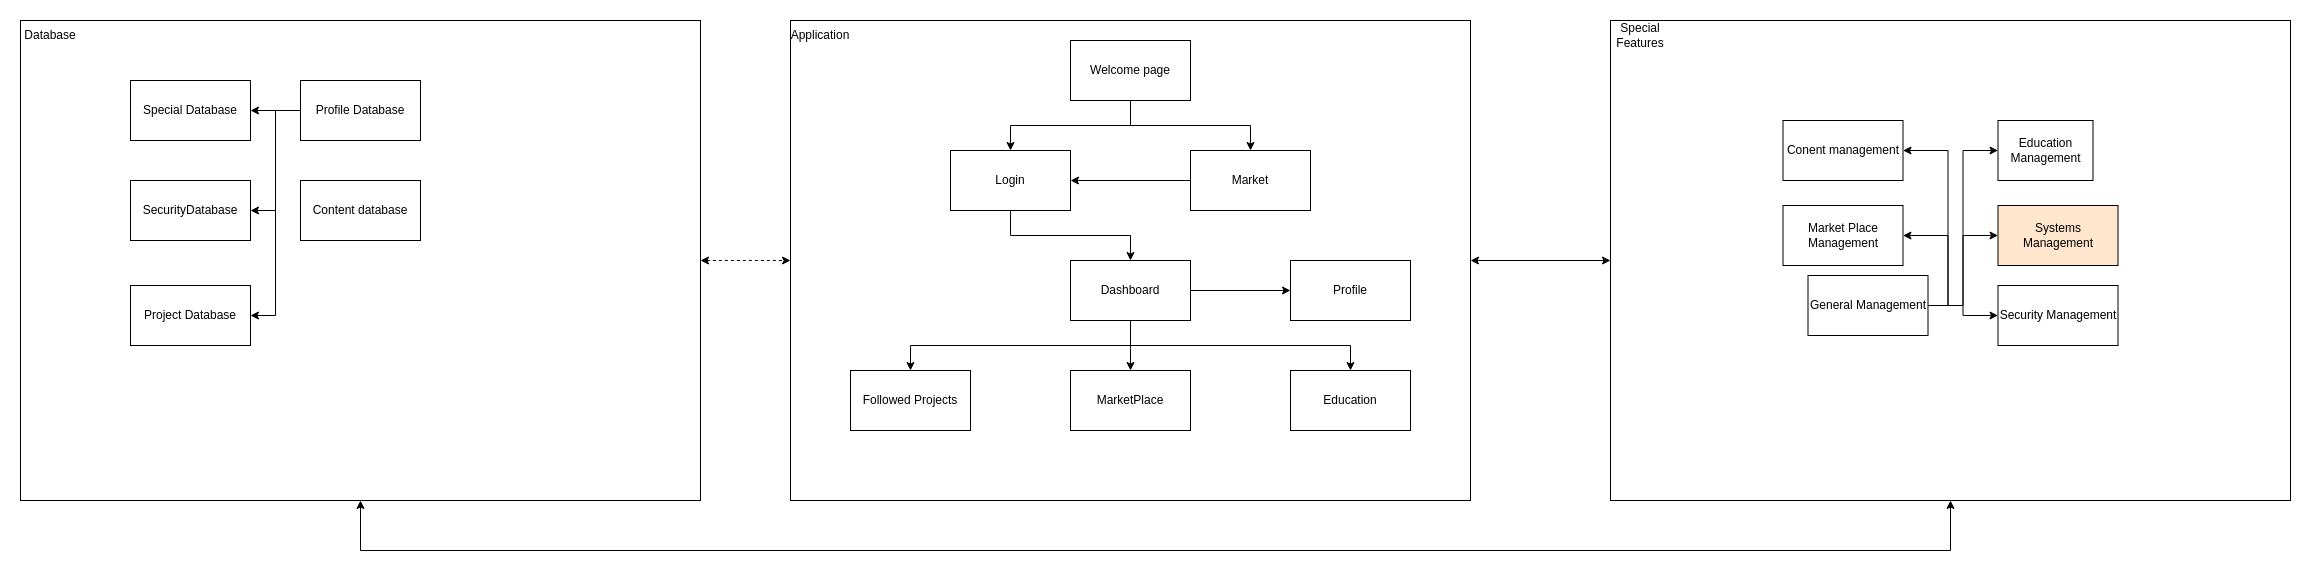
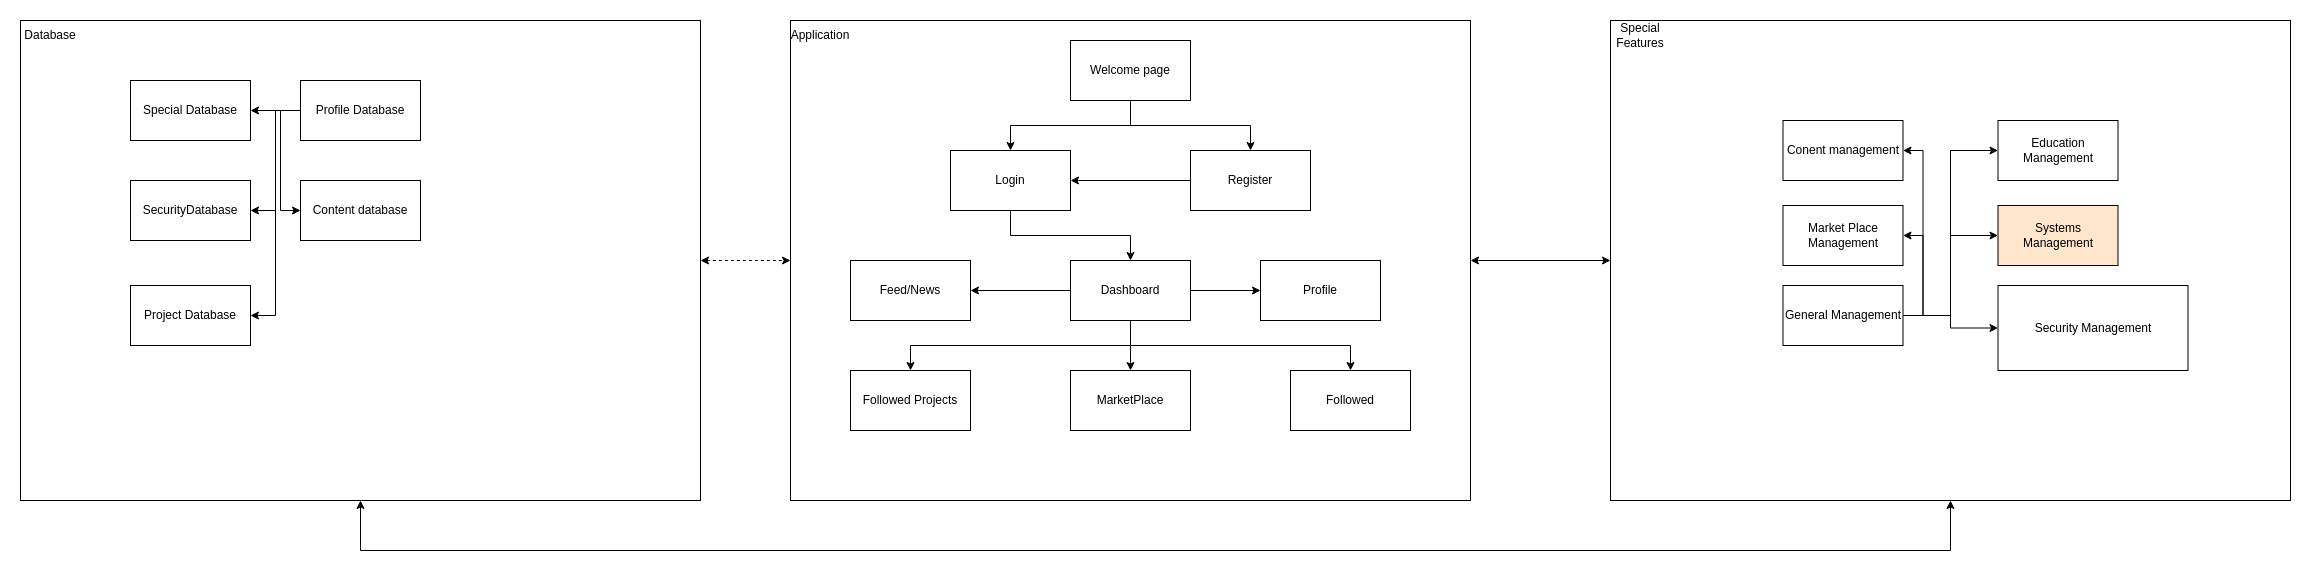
node "Education Management": size 95x60 -> 120x60
edge "Profile Database" -> "Content database": added
node "Market": label "Market" -> "Register"
node "Feed/News": added
edge "Dashboard" -> "Feed/News": added
node "Profile": moved (1351, 291) -> (1321, 291)
node "General Management": moved (1868, 306) -> (1843, 316)
node "Security Management": size 120x60 -> 190x85
node "Education": label "Education" -> "Followed"
